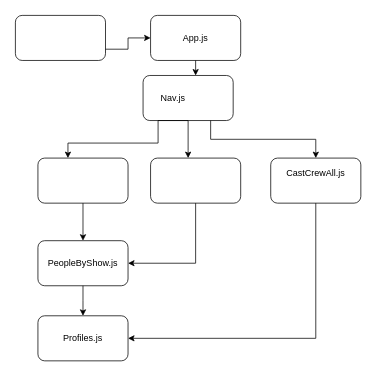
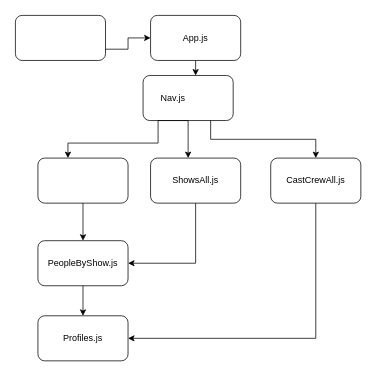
node "CastCrewAll.js": moved (315, 173) -> (315, 180)
node "ShowsAll.js": added
